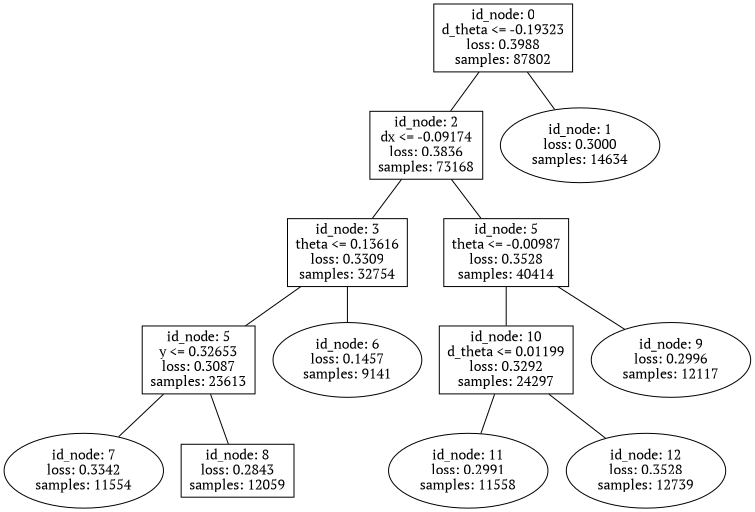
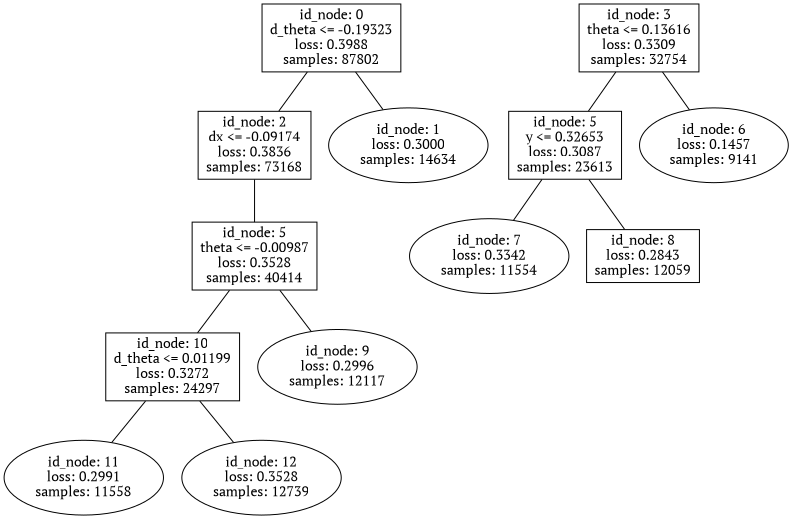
edge "id_node: 2 dx <= -0.09174 loss: 0.3836 samples: 73168" -- "id_node: 3 theta <= 0.13616 loss: 0.3309 samples: 32754": removed
node "id_node: 10 d_theta <= 0.01199 loss: 0.3292 samples: 24297": label "id_node: 10 d_theta <= 0.01199 loss: 0.3292 samples: 24297" -> "id_node: 10 d_theta <= 0.01199 loss: 0.3272 samples: 24297"
